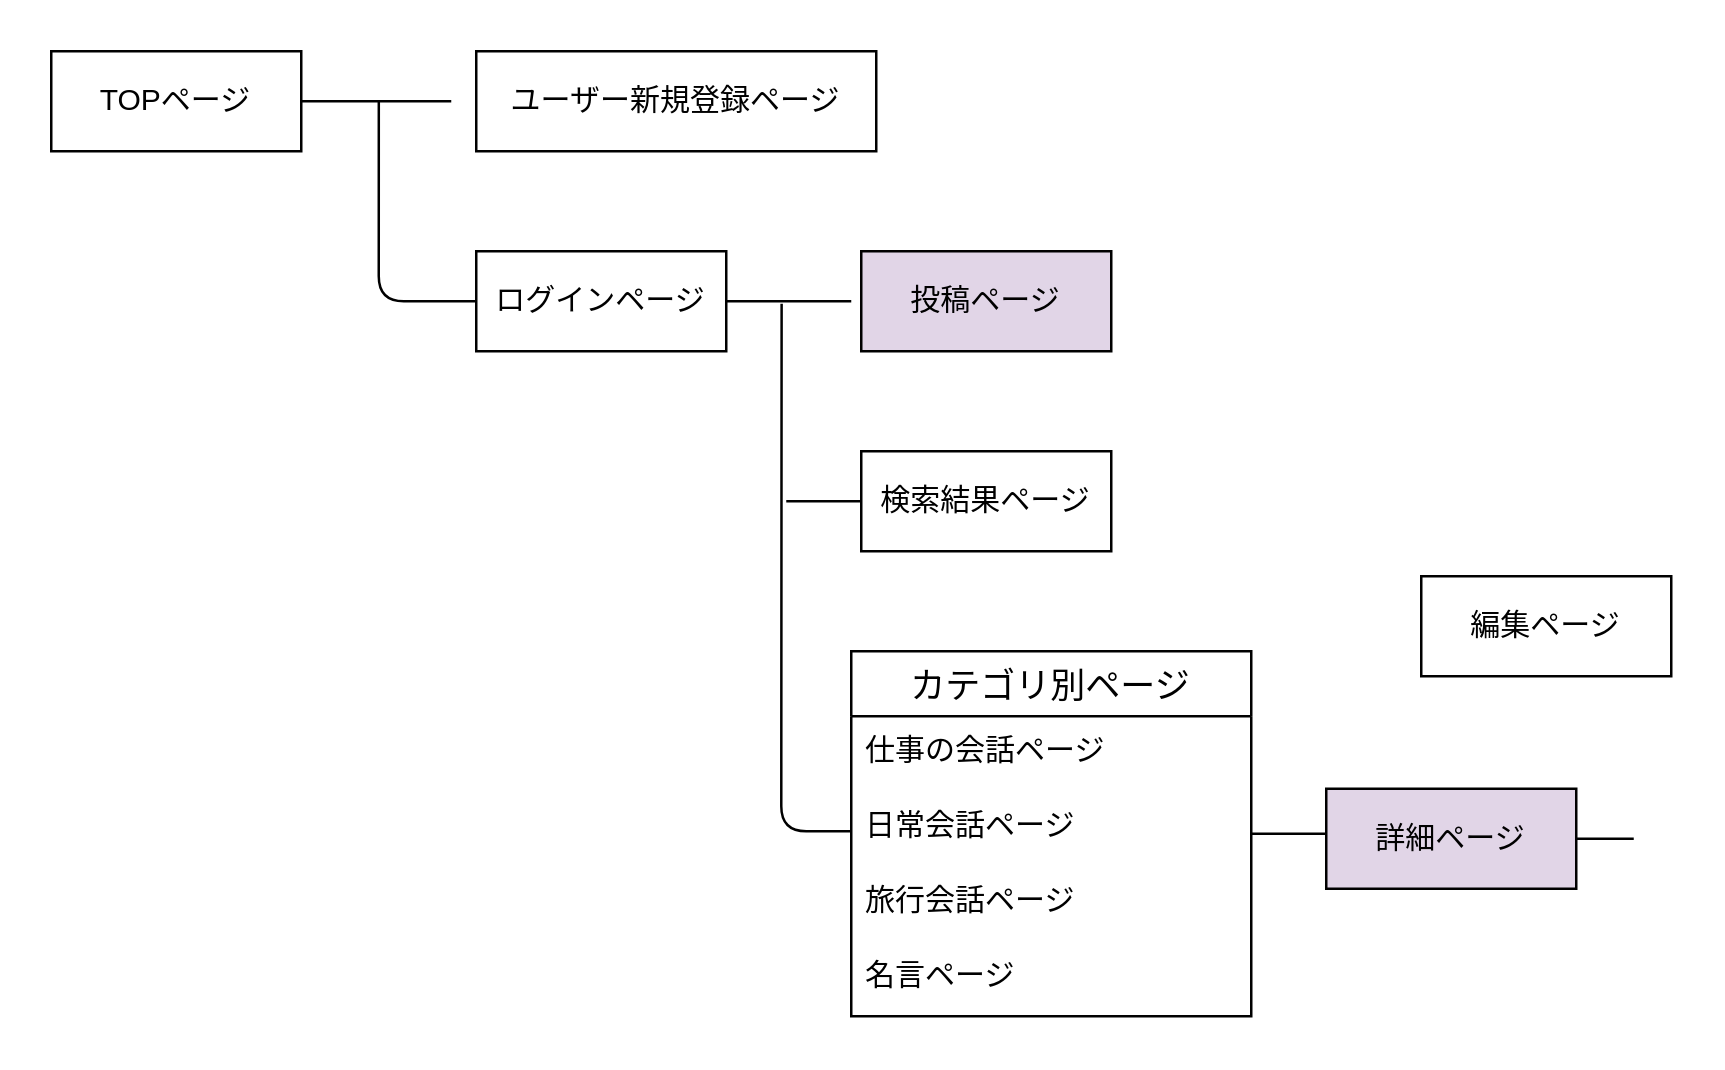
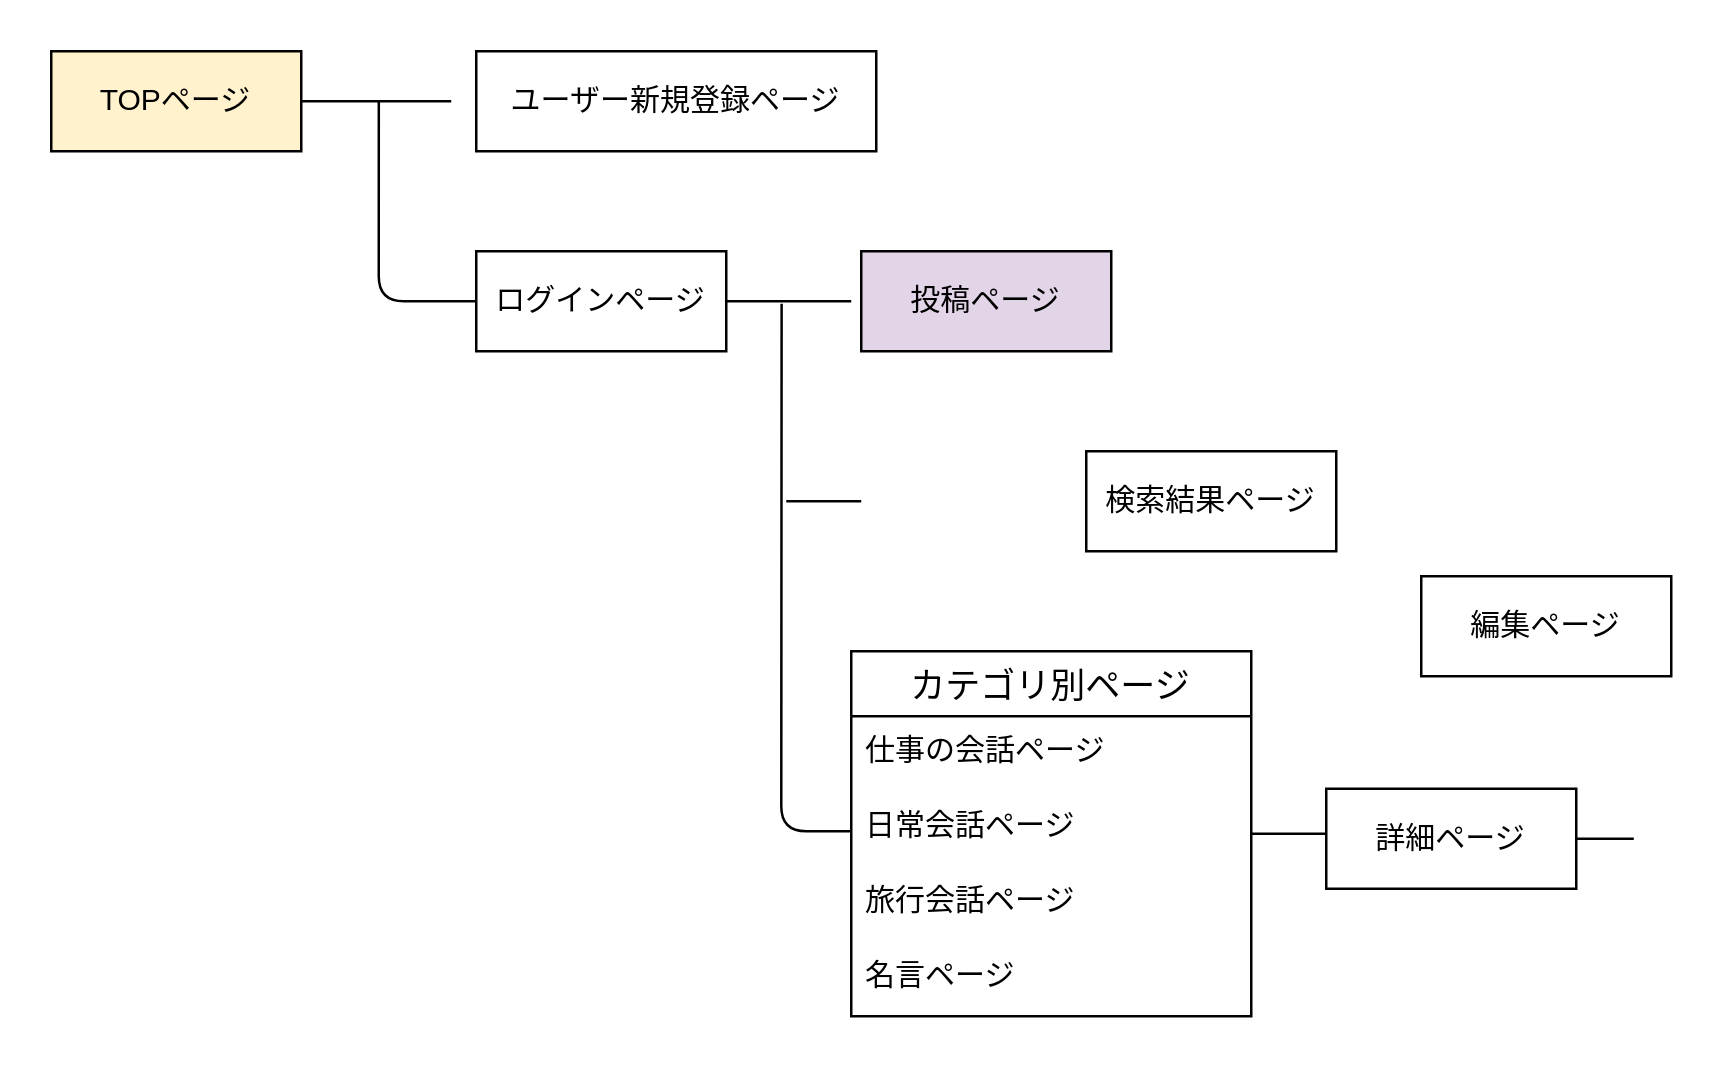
node "TOPページ": fillcolor #ffffff -> #fff2cc
node "検索結果ページ": moved (986, 501) -> (1211, 501)
node "詳細ページ": fillcolor #e1d5e7 -> #ffffff
